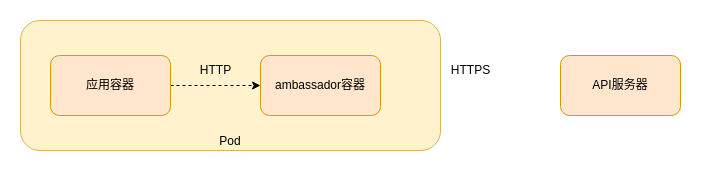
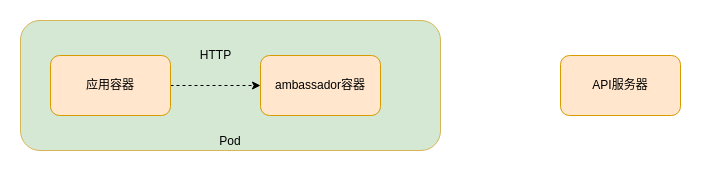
node "HTTP": moved (216, 71) -> (216, 56)
node "HTTPS": removed
node "Pod": fillcolor #fff2cc -> #d5e8d4
